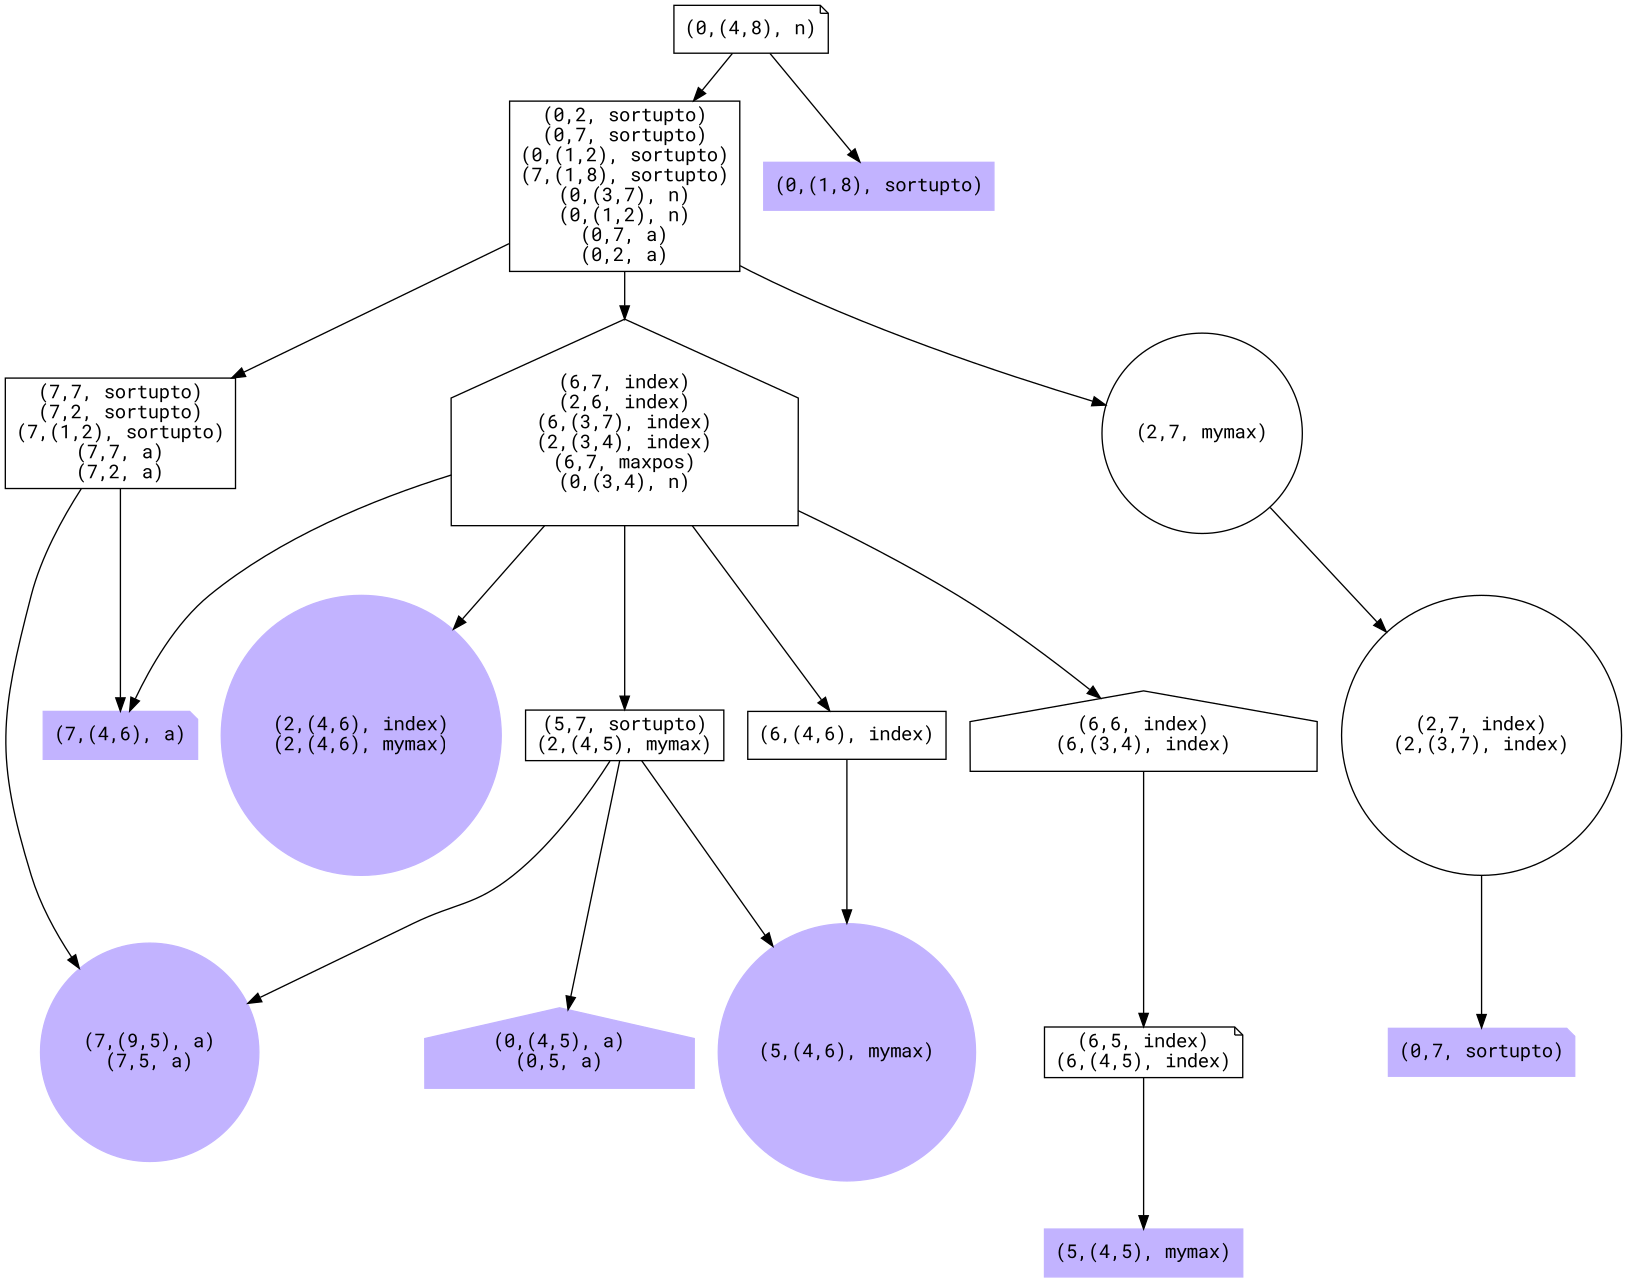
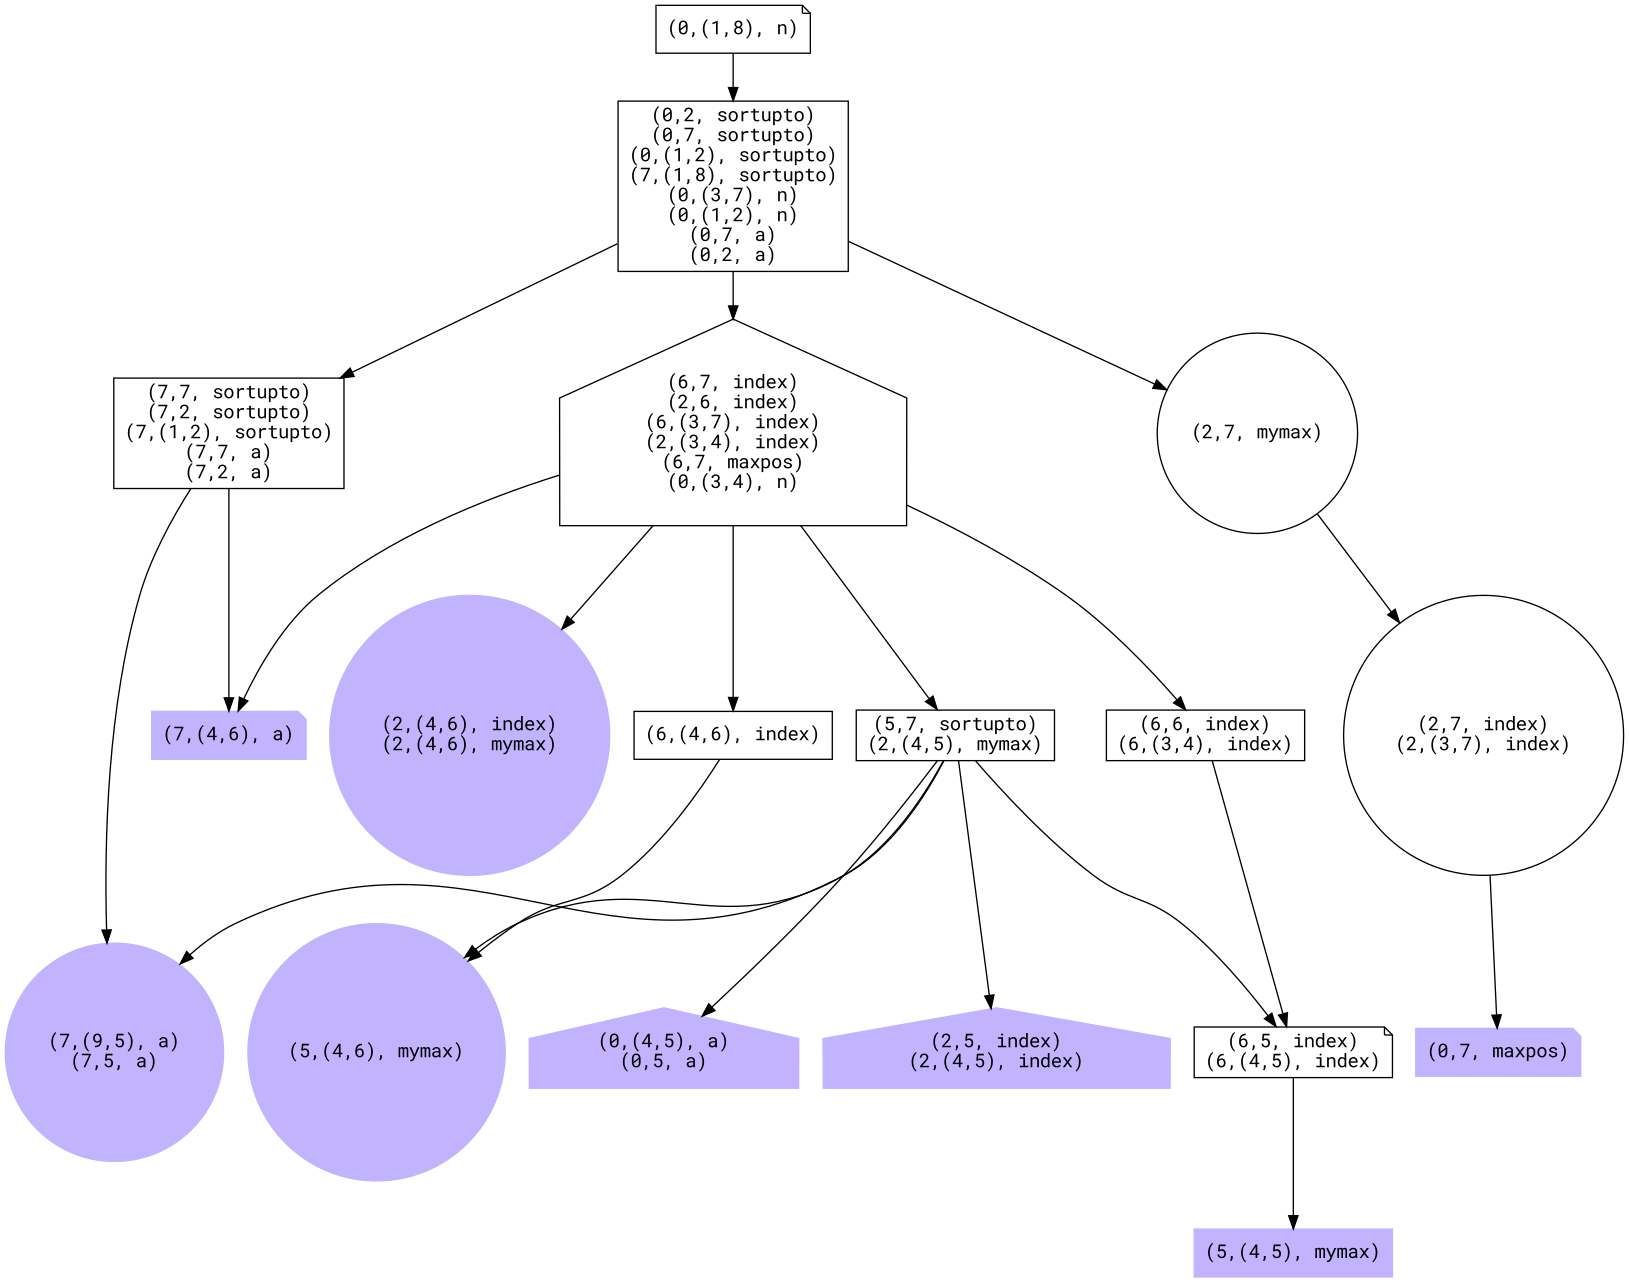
node "(0,(4,8), n)": label "(0,(4,8), n)" -> "(0,(1,8), n)"
node "(0,(1,8), sortupto)": removed
node "(6,6, index) (6,(3,4), index)": shape house -> box
edge "(5,7, sortupto) (2,(4,5), mymax)" -> "(6,5, index) (6,(4,5), index)": added
node "(2,5, index) (2,(4,5), index)": added
node "(0,7, sortupto)": label "(0,7, sortupto)" -> "(0,7, maxpos)"
